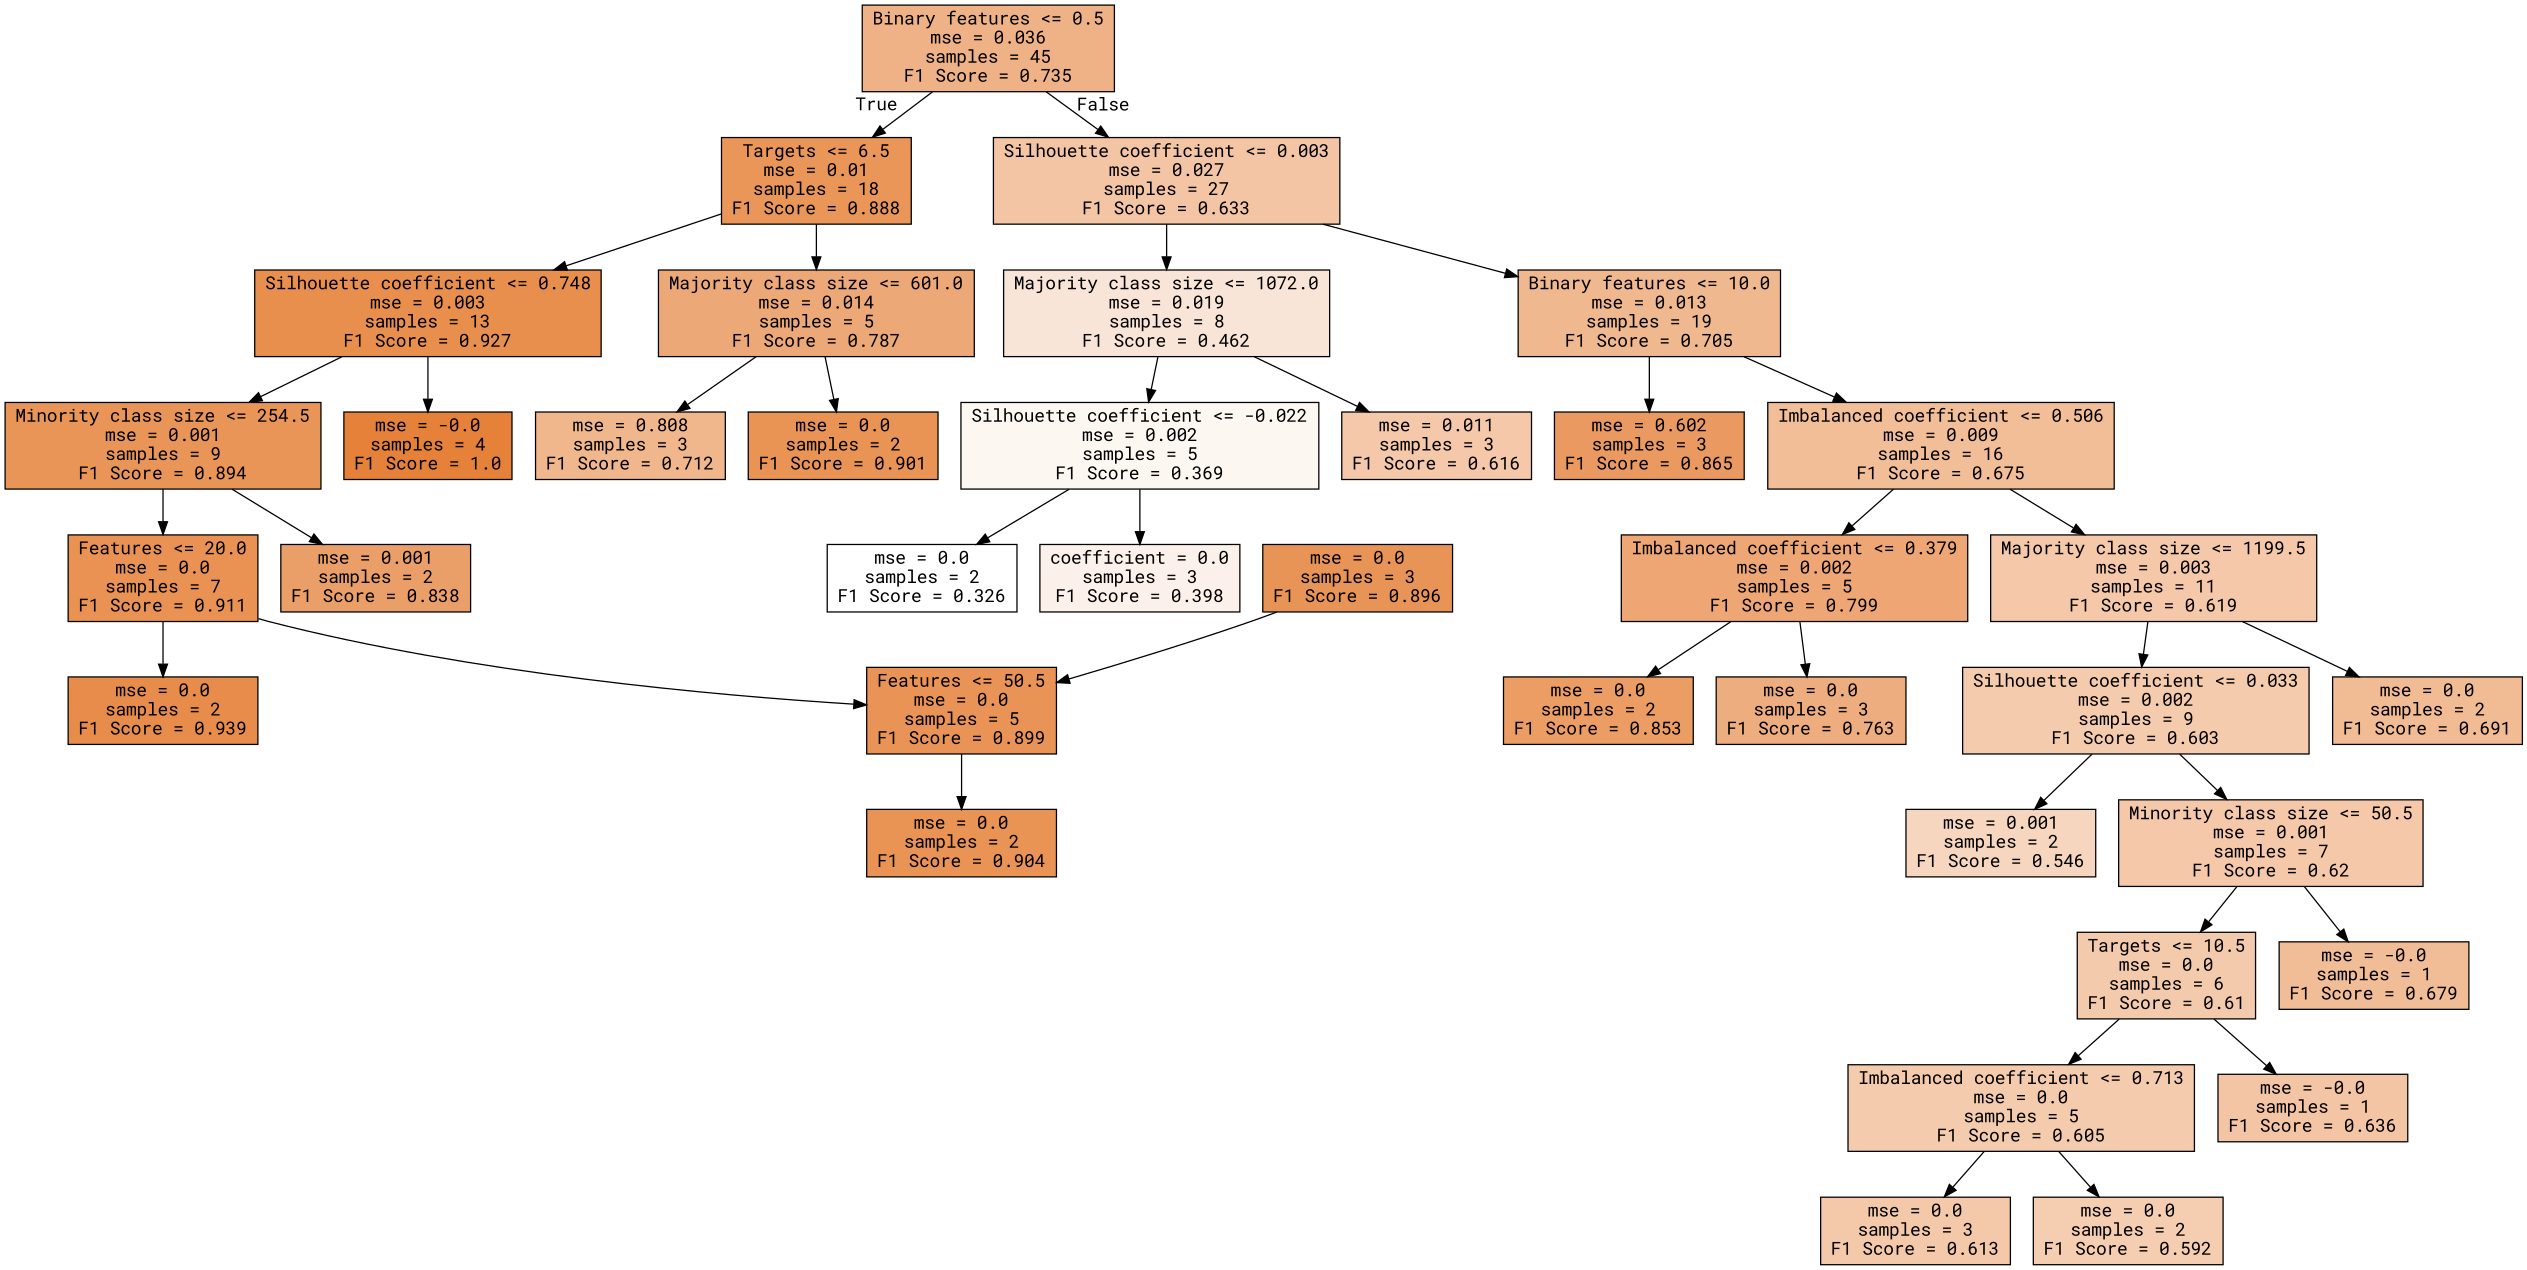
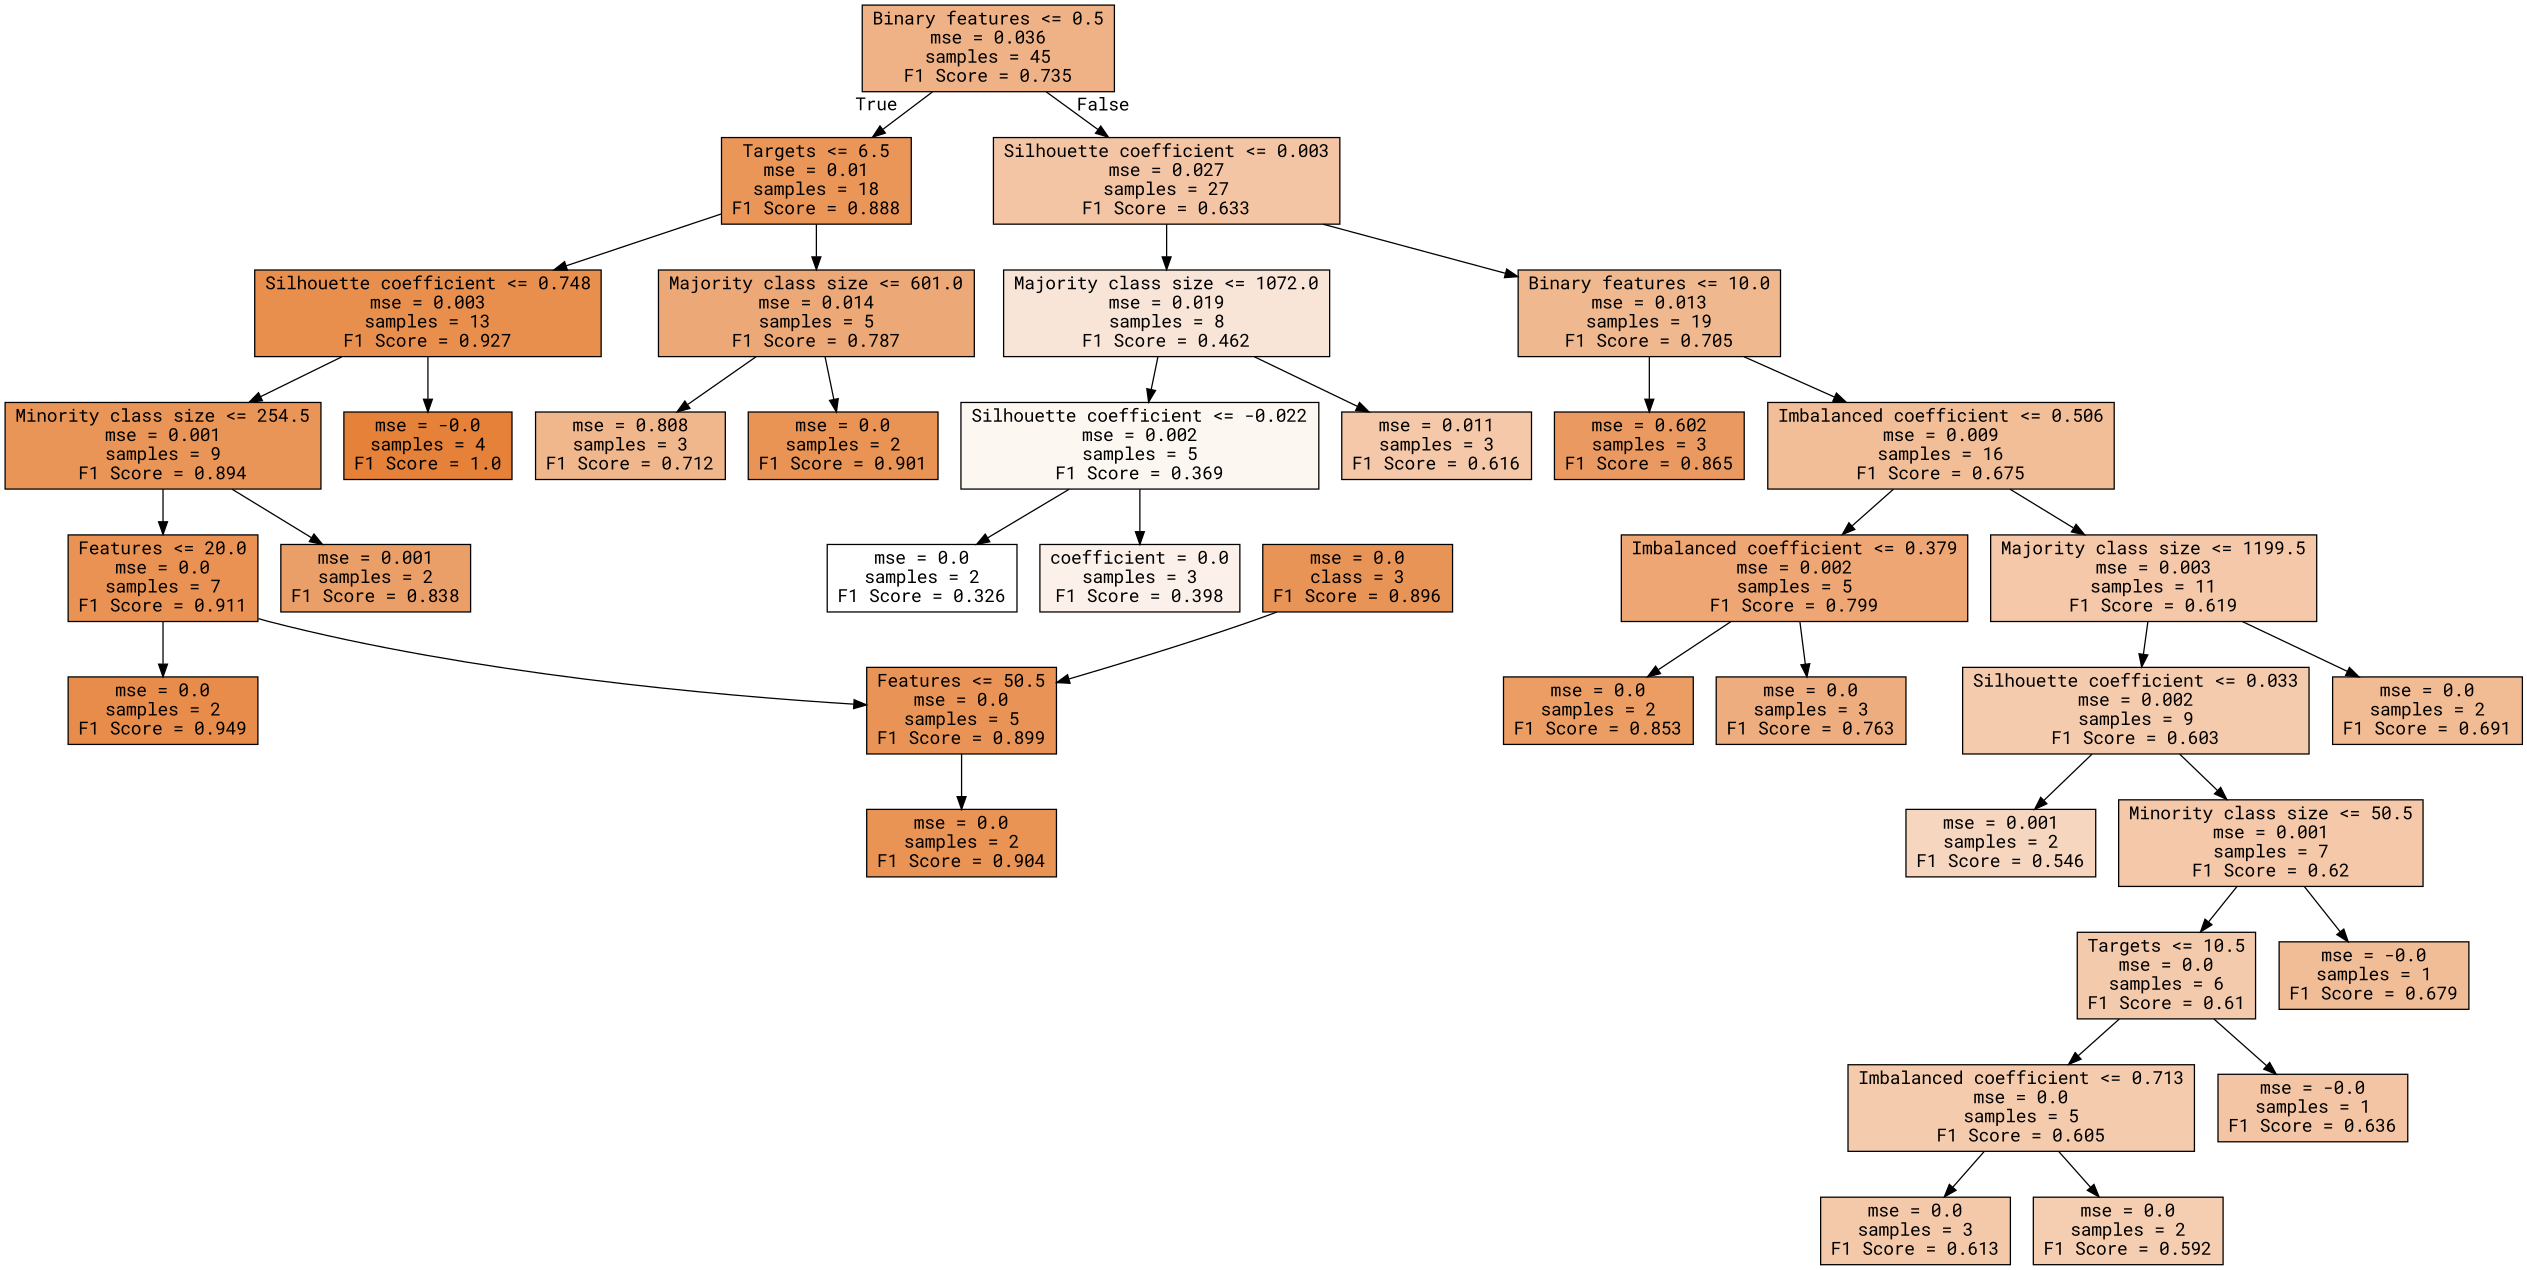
node "mse = 0.0 samples = 3 F1 Score = 0.896": label "mse = 0.0 samples = 3 F1 Score = 0.896" -> "mse = 0.0 class = 3 F1 Score = 0.896"
node "mse = 0.0 samples = 2 F1 Score = 0.939": label "mse = 0.0 samples = 2 F1 Score = 0.939" -> "mse = 0.0 samples = 2 F1 Score = 0.949"
